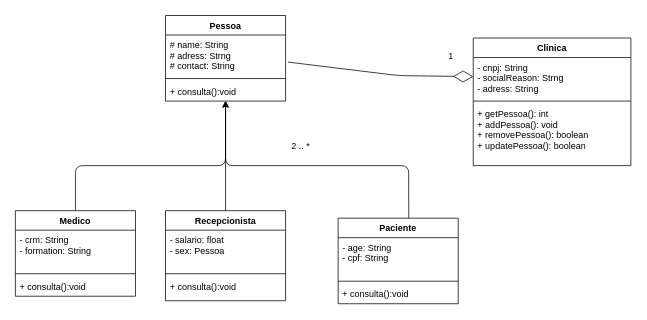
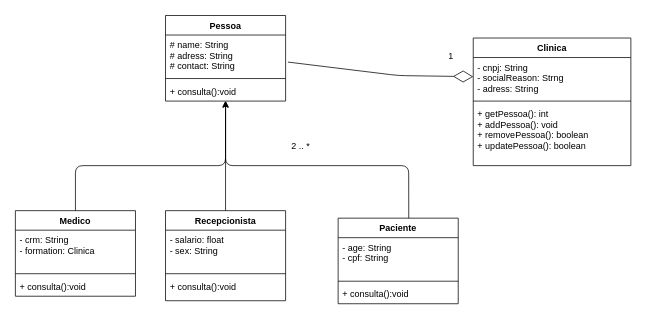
node "# name: String # adress: Strng # contact: String": label "# name: String # adress: Strng # contact: String" -> "# name: String # adress: String # contact: String"
node "- crm: String - formation: String": label "- crm: String - formation: String" -> "- crm: String - formation: Clinica"
node "- salario: float - sex: Pessoa": label "- salario: float - sex: Pessoa" -> "- salario: float - sex: String"
